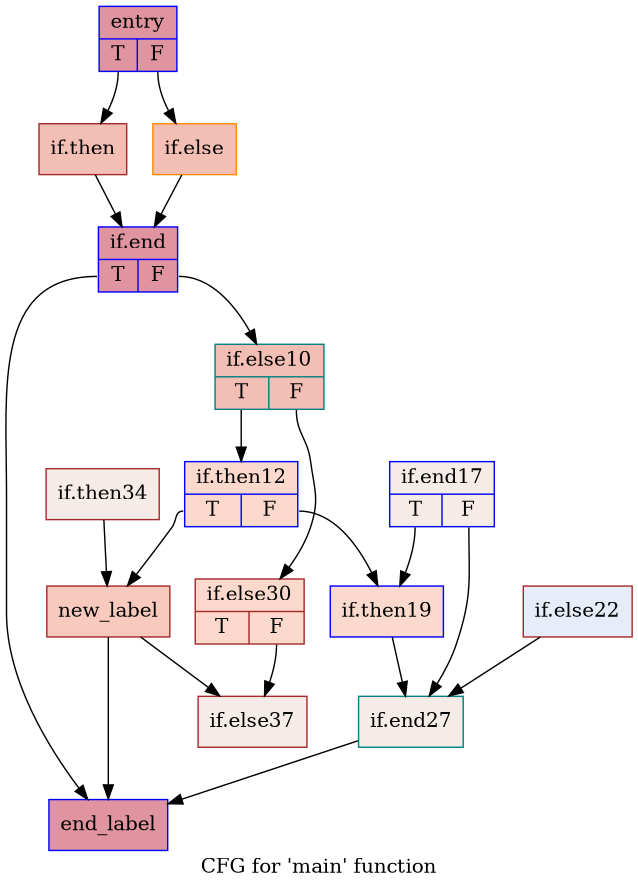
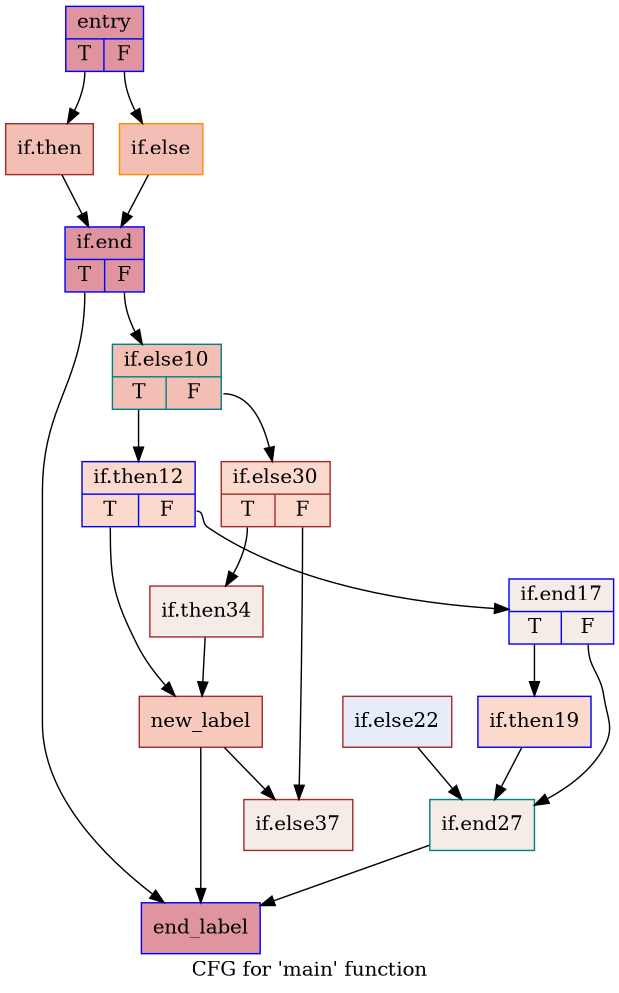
edge "if.then12" -> "if.then19": now "if.then12" -> "if.end17"
edge "if.else30" -> "if.then34": added
